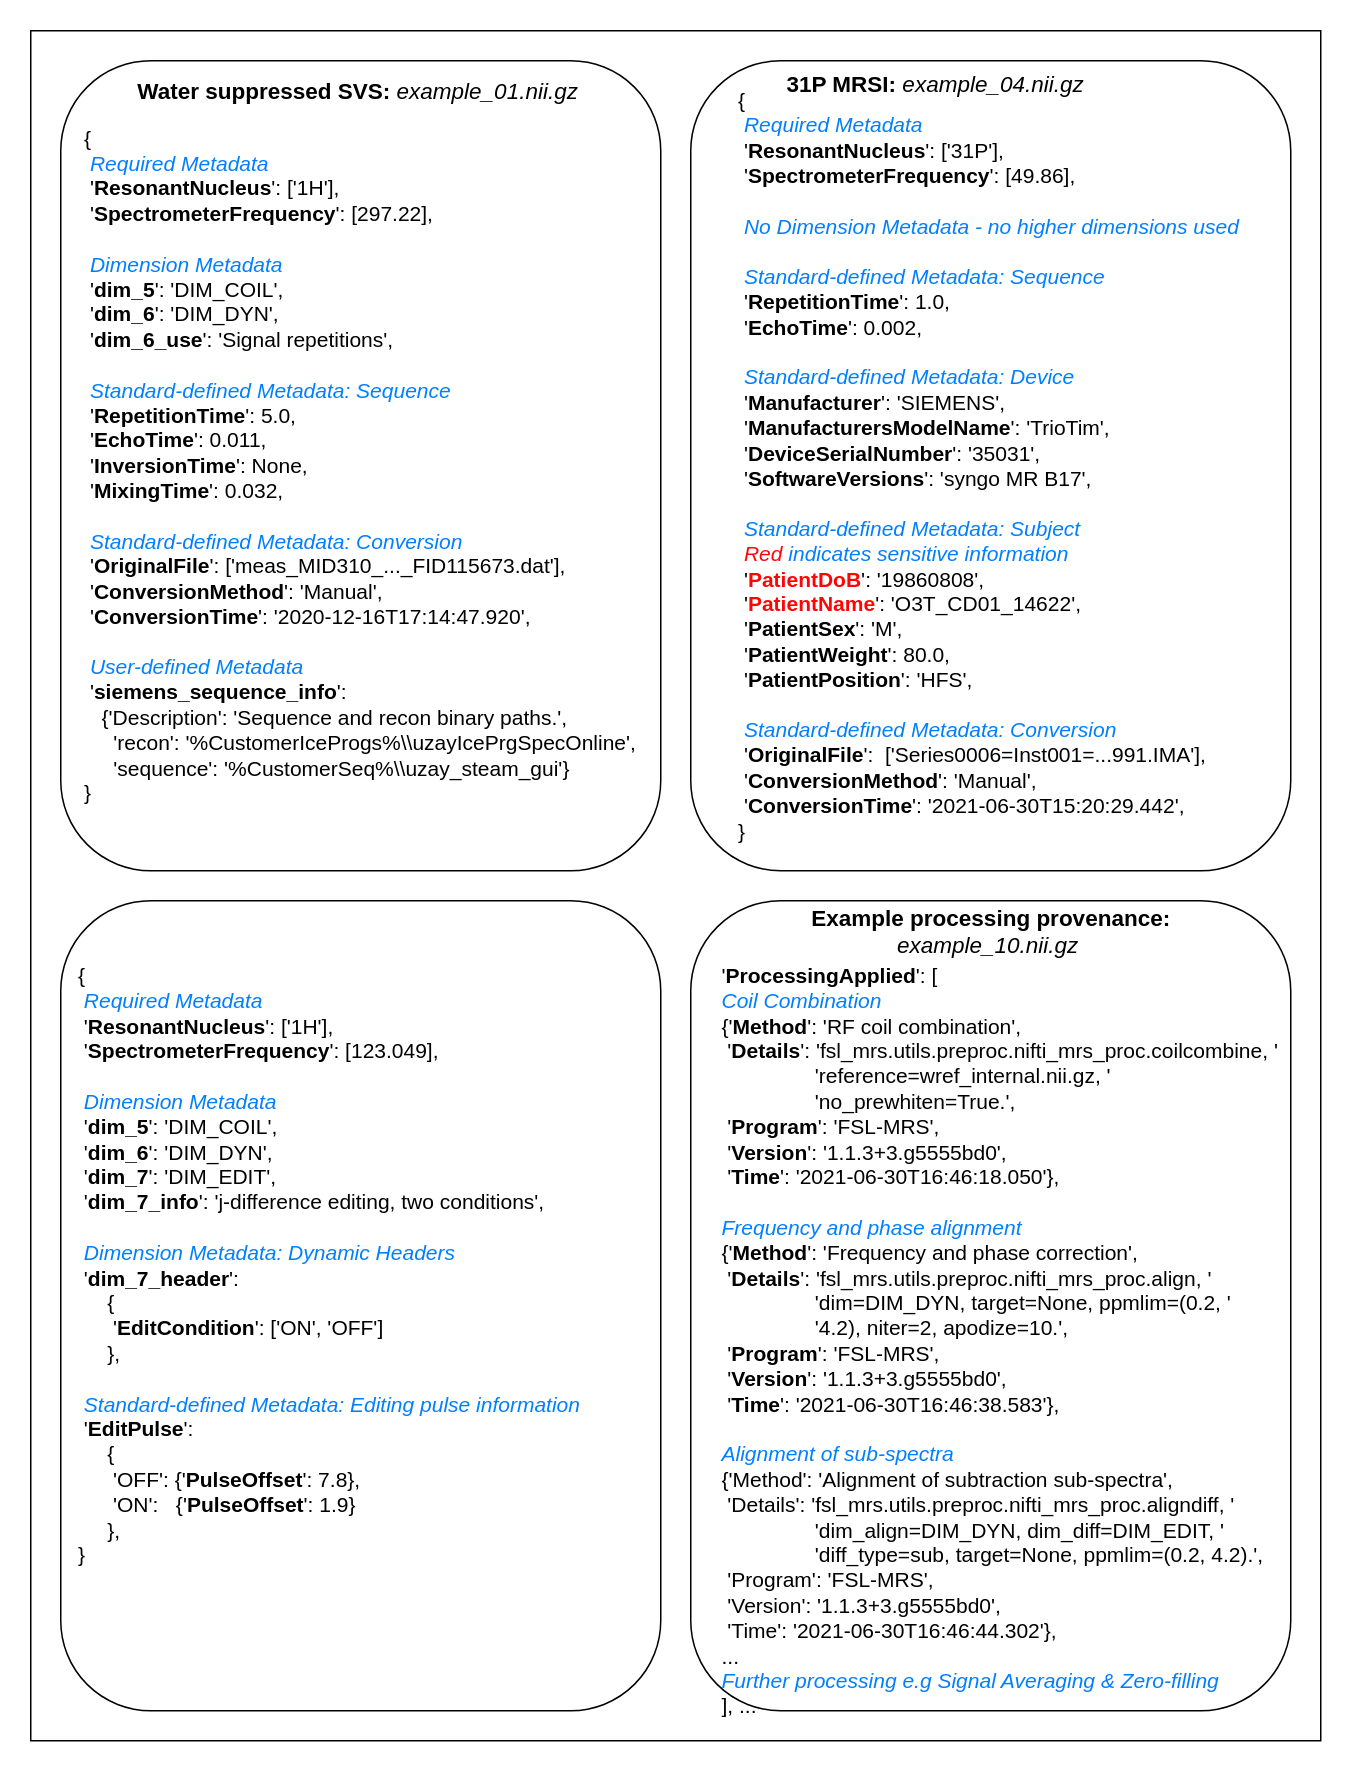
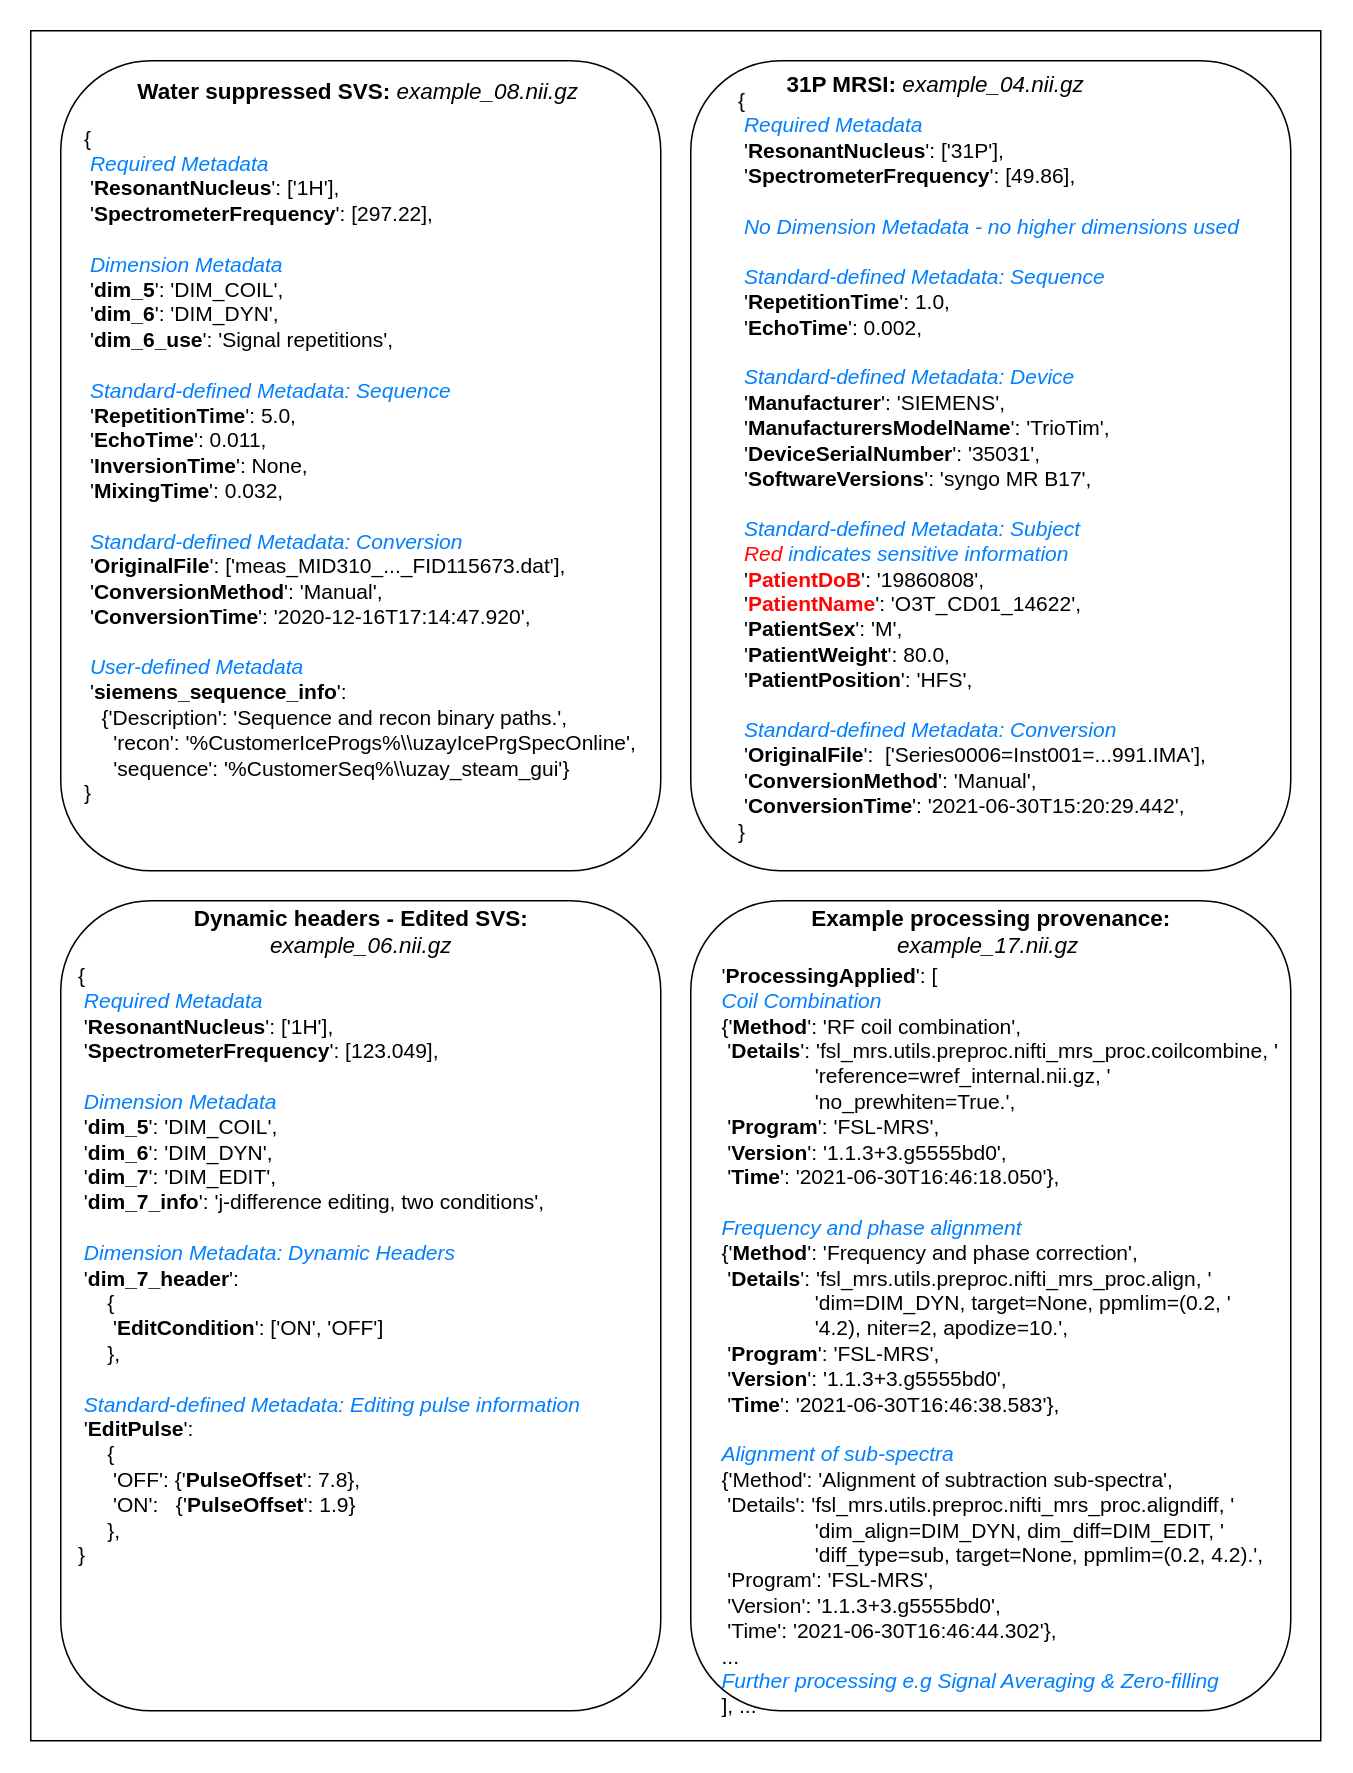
node "Water suppressed SVS: example_01.nii.gz": label "Water suppressed SVS: example_01.nii.gz" -> "Water suppressed SVS: example_08.nii.gz"
node "Dynamic headers - Edited SVS: example_06.nii.gz": added
node "Example processing provenance: example_10.nii.gz": label "Example processing provenance: example_10.nii.gz" -> "Example processing provenance: example_17.nii.gz"
